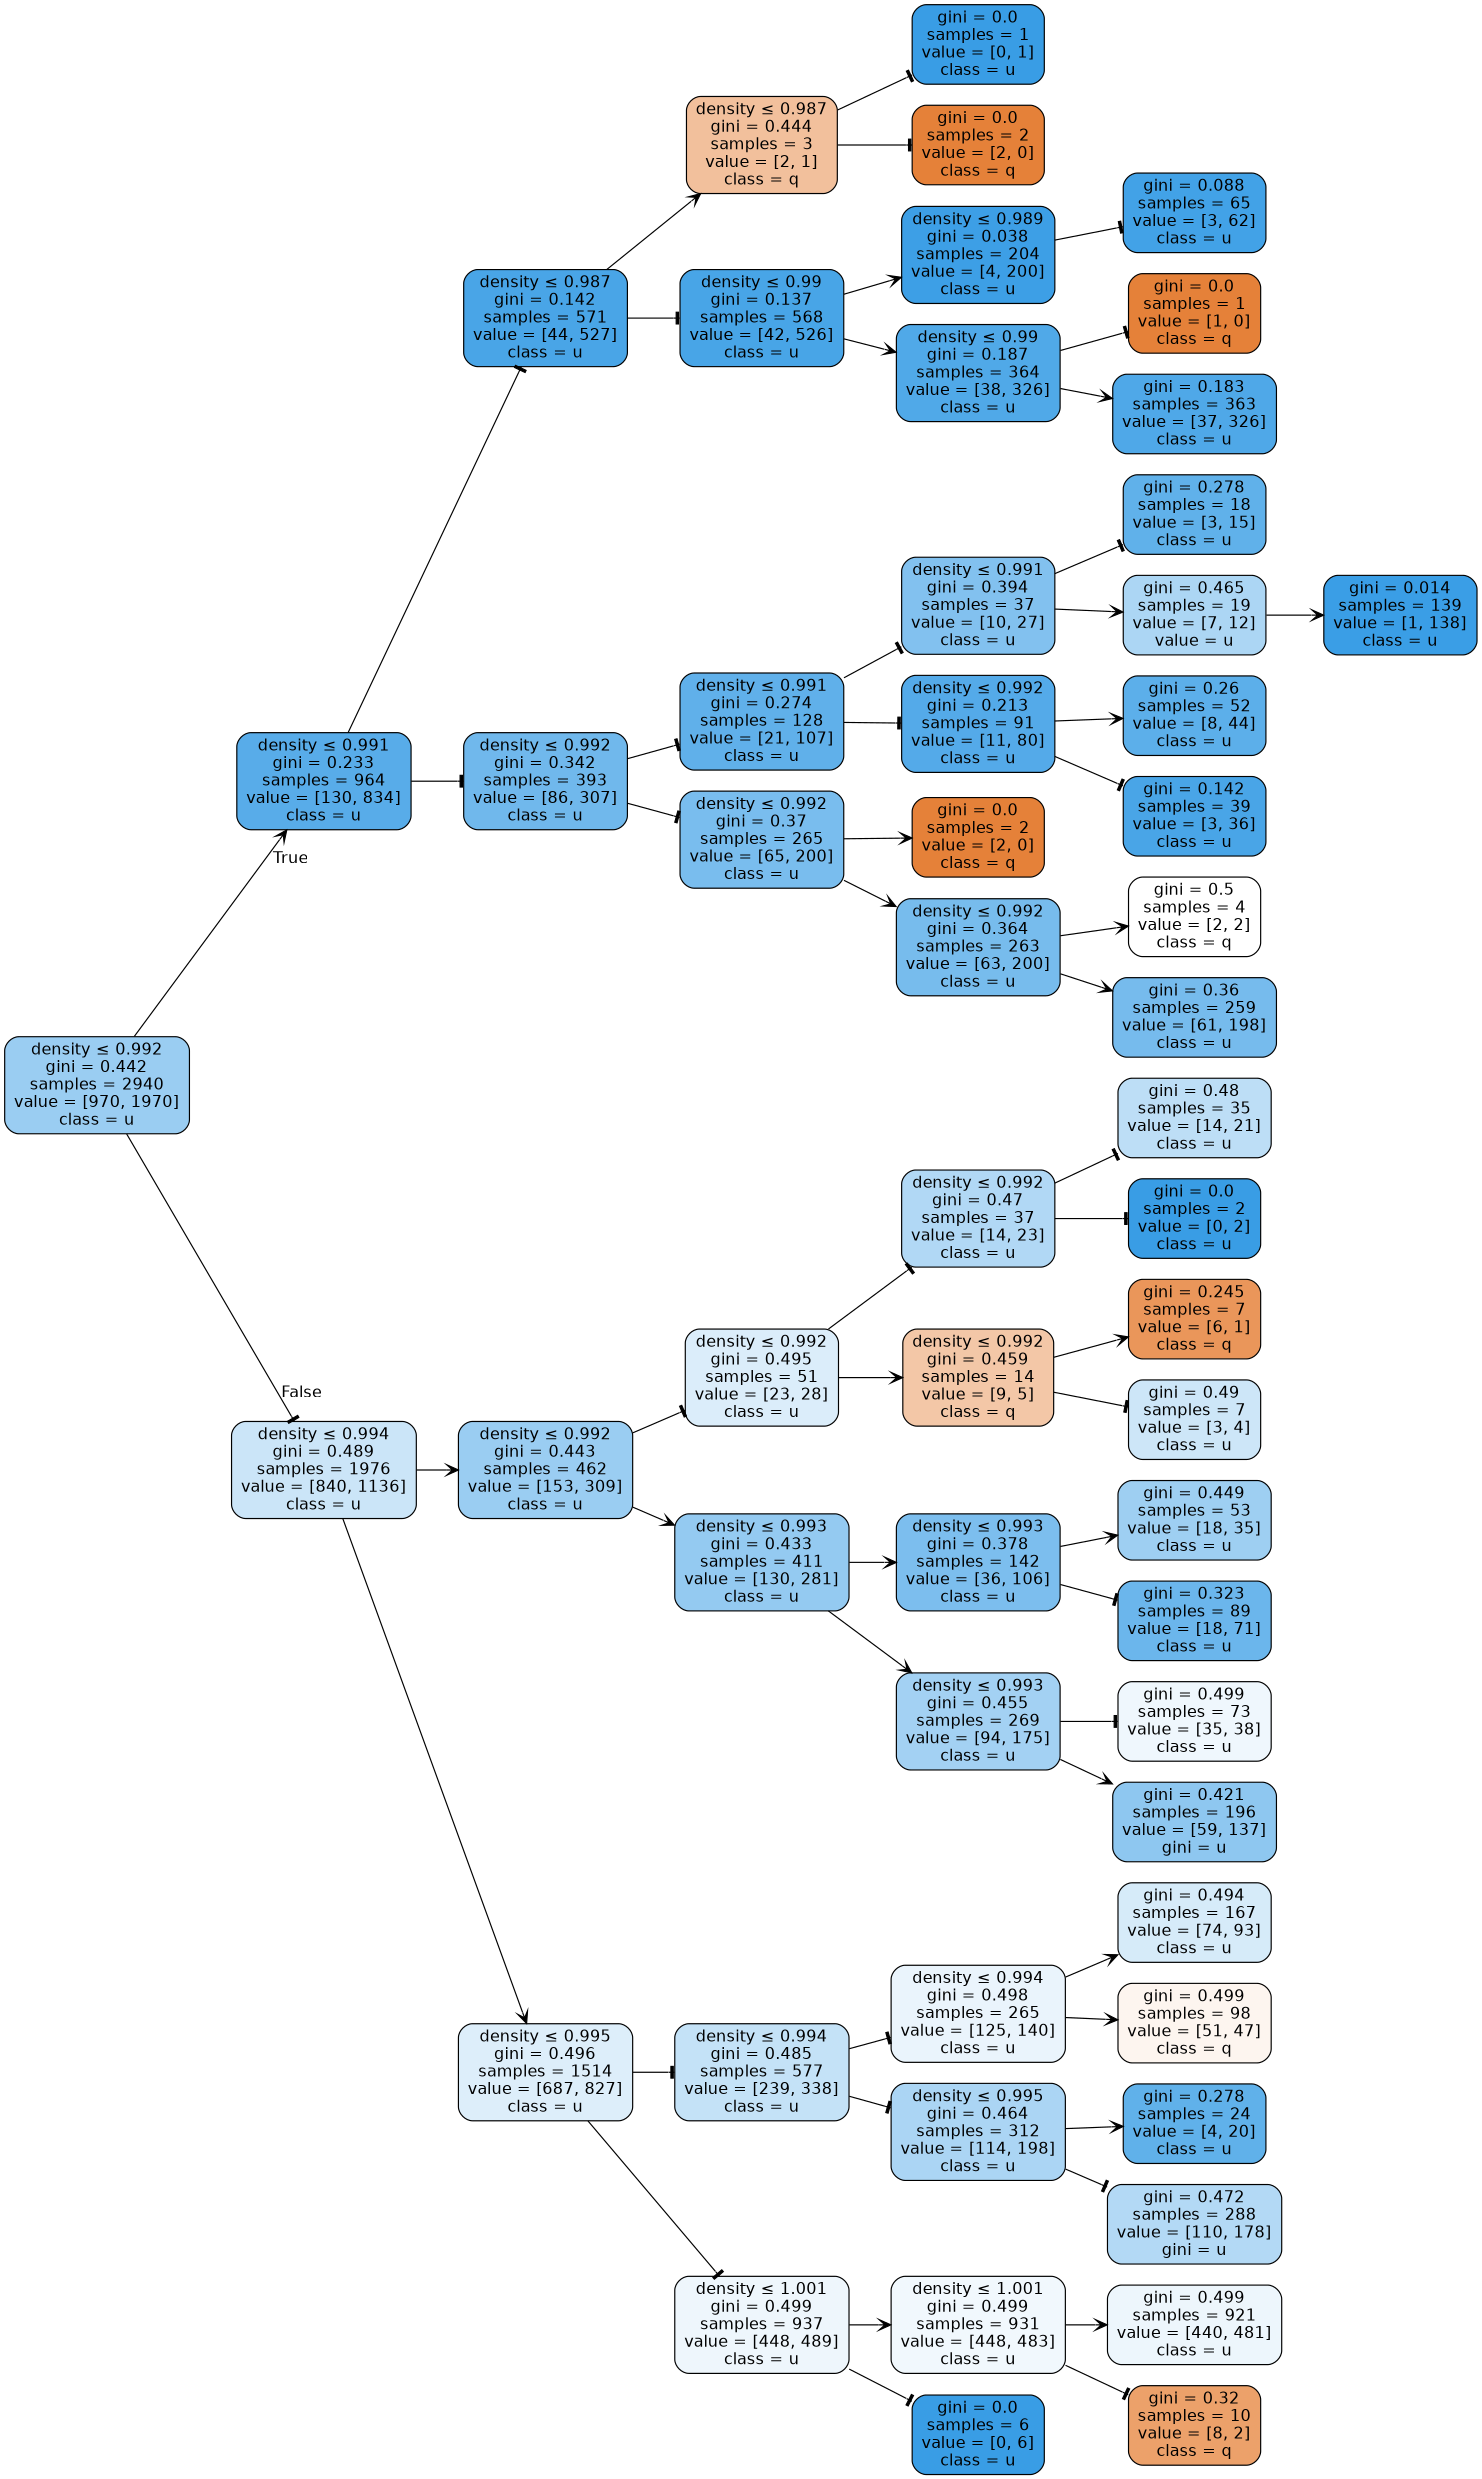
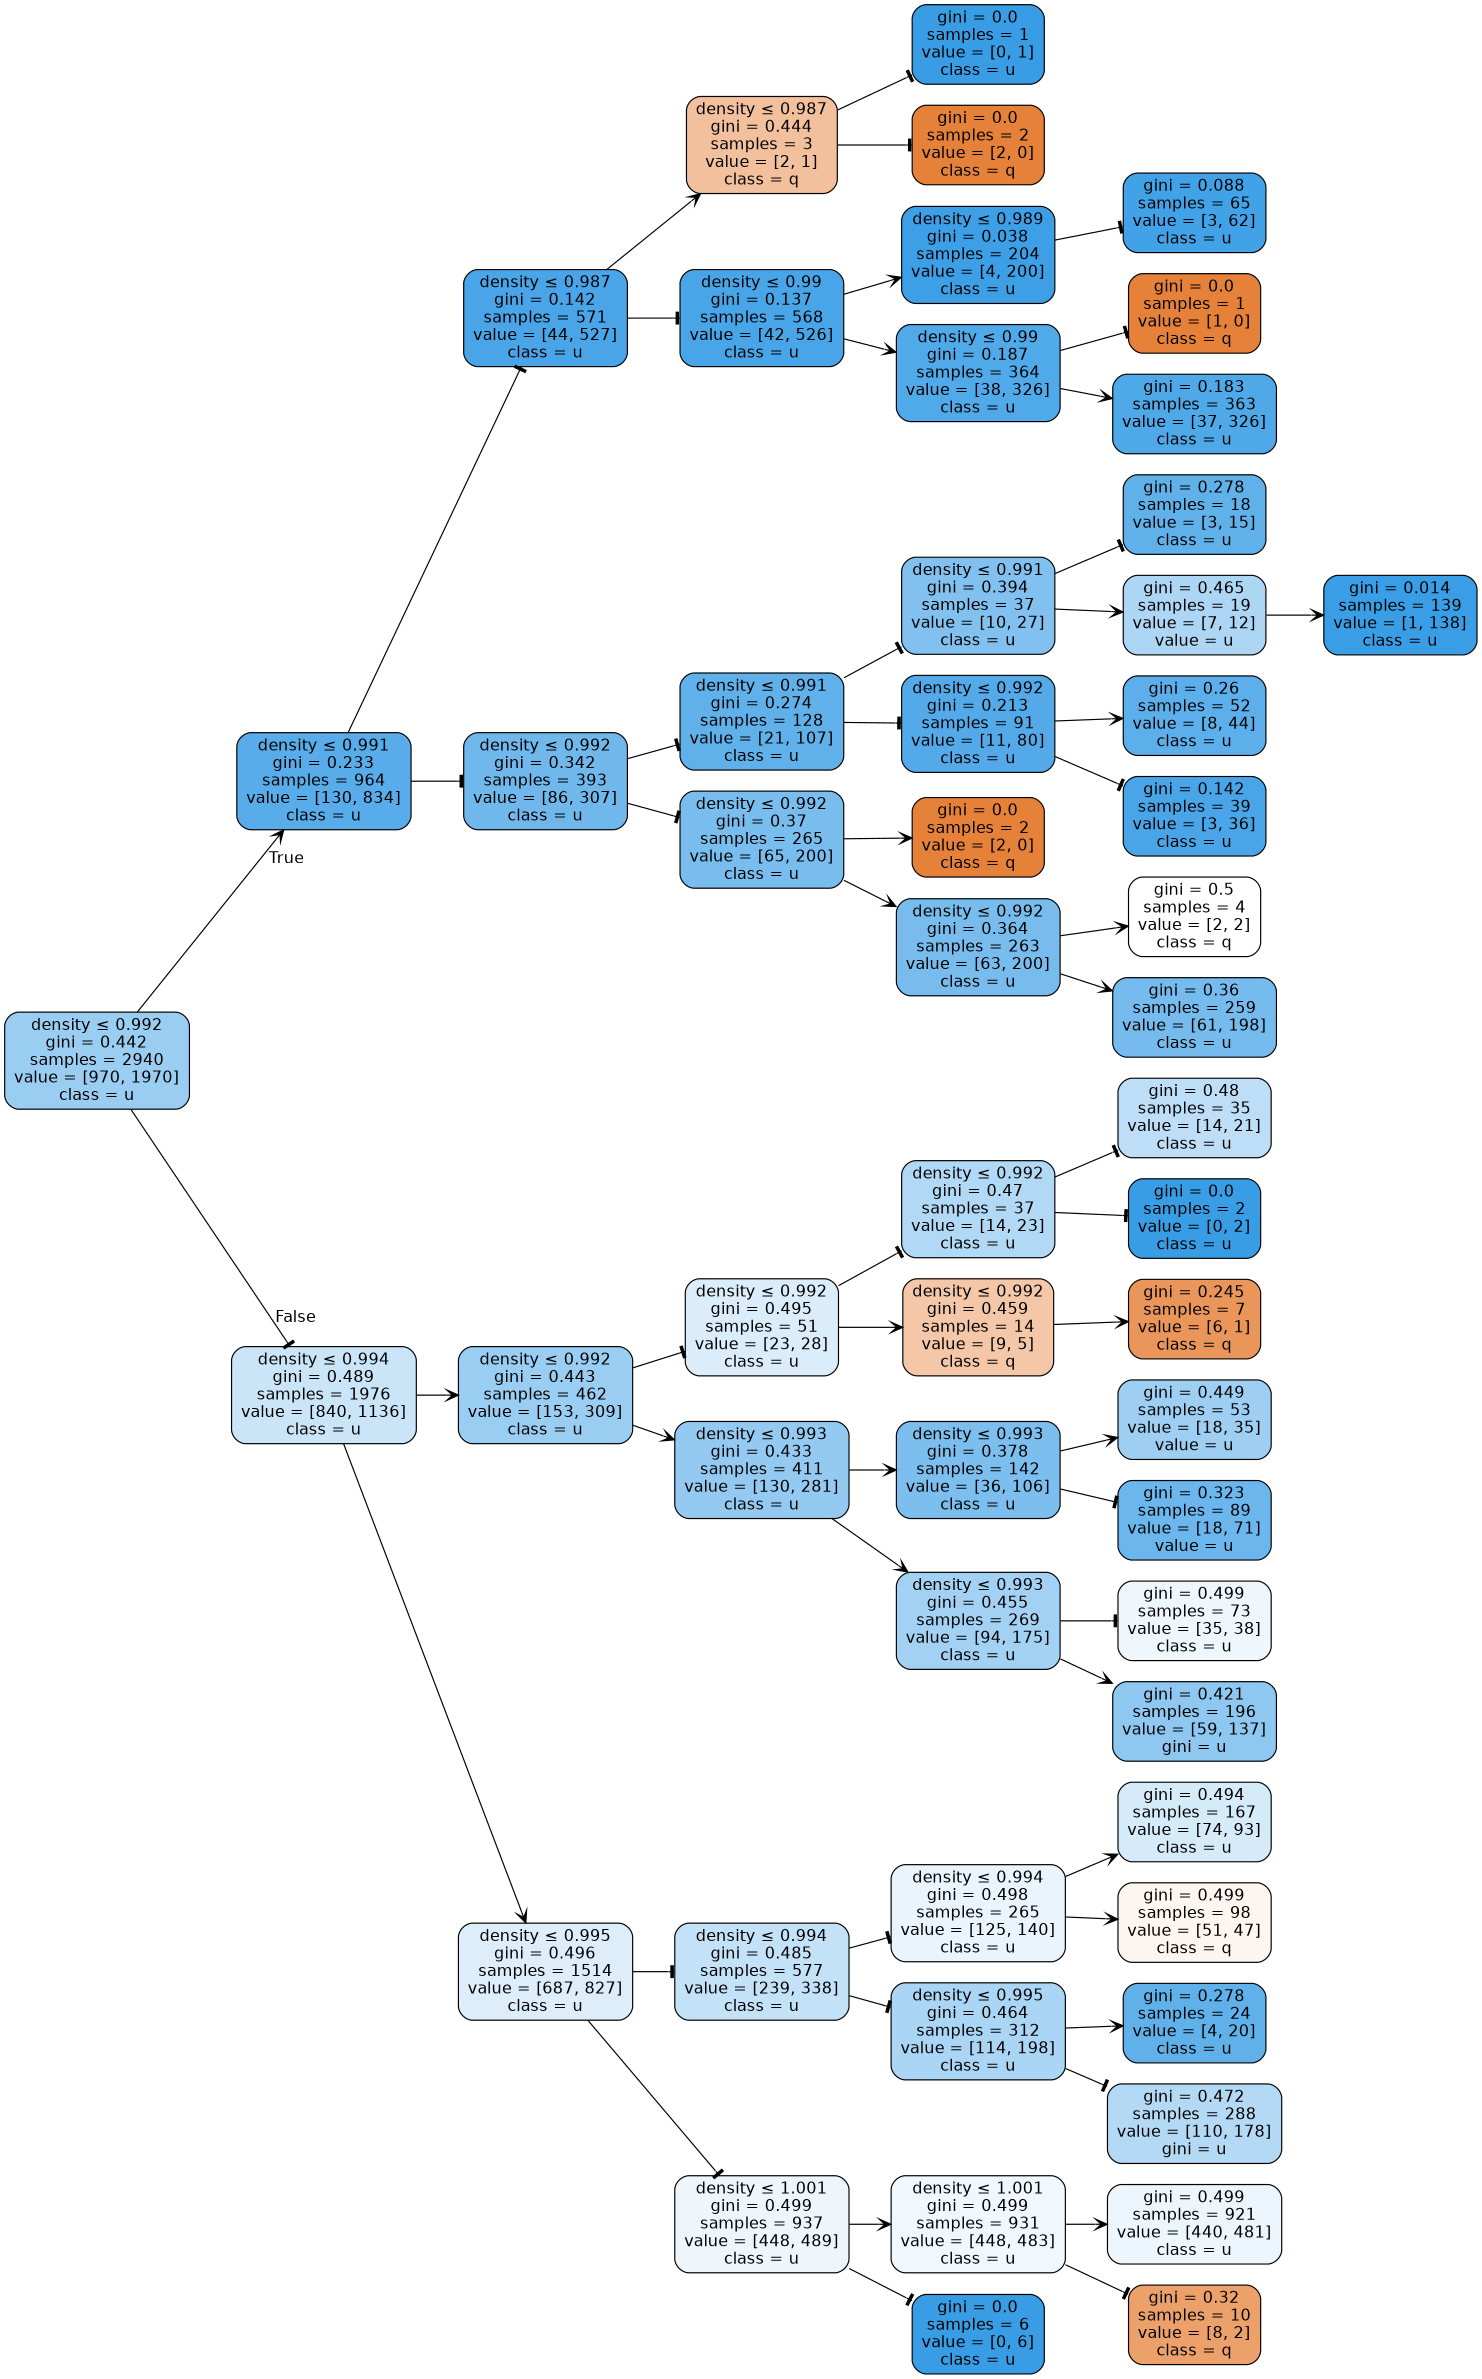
node "gini = 0.49": removed
node "gini = 0.449": text "class = u" -> "value = u"
node "gini = 0.323": text "class = u" -> "value = u"
